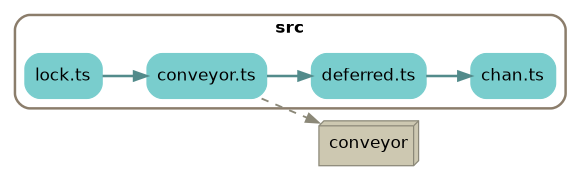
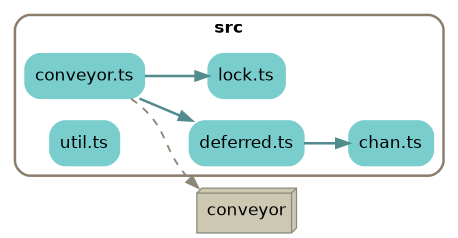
edge "lock.ts" -> "conveyor.ts": reversed
node "util.ts": added
